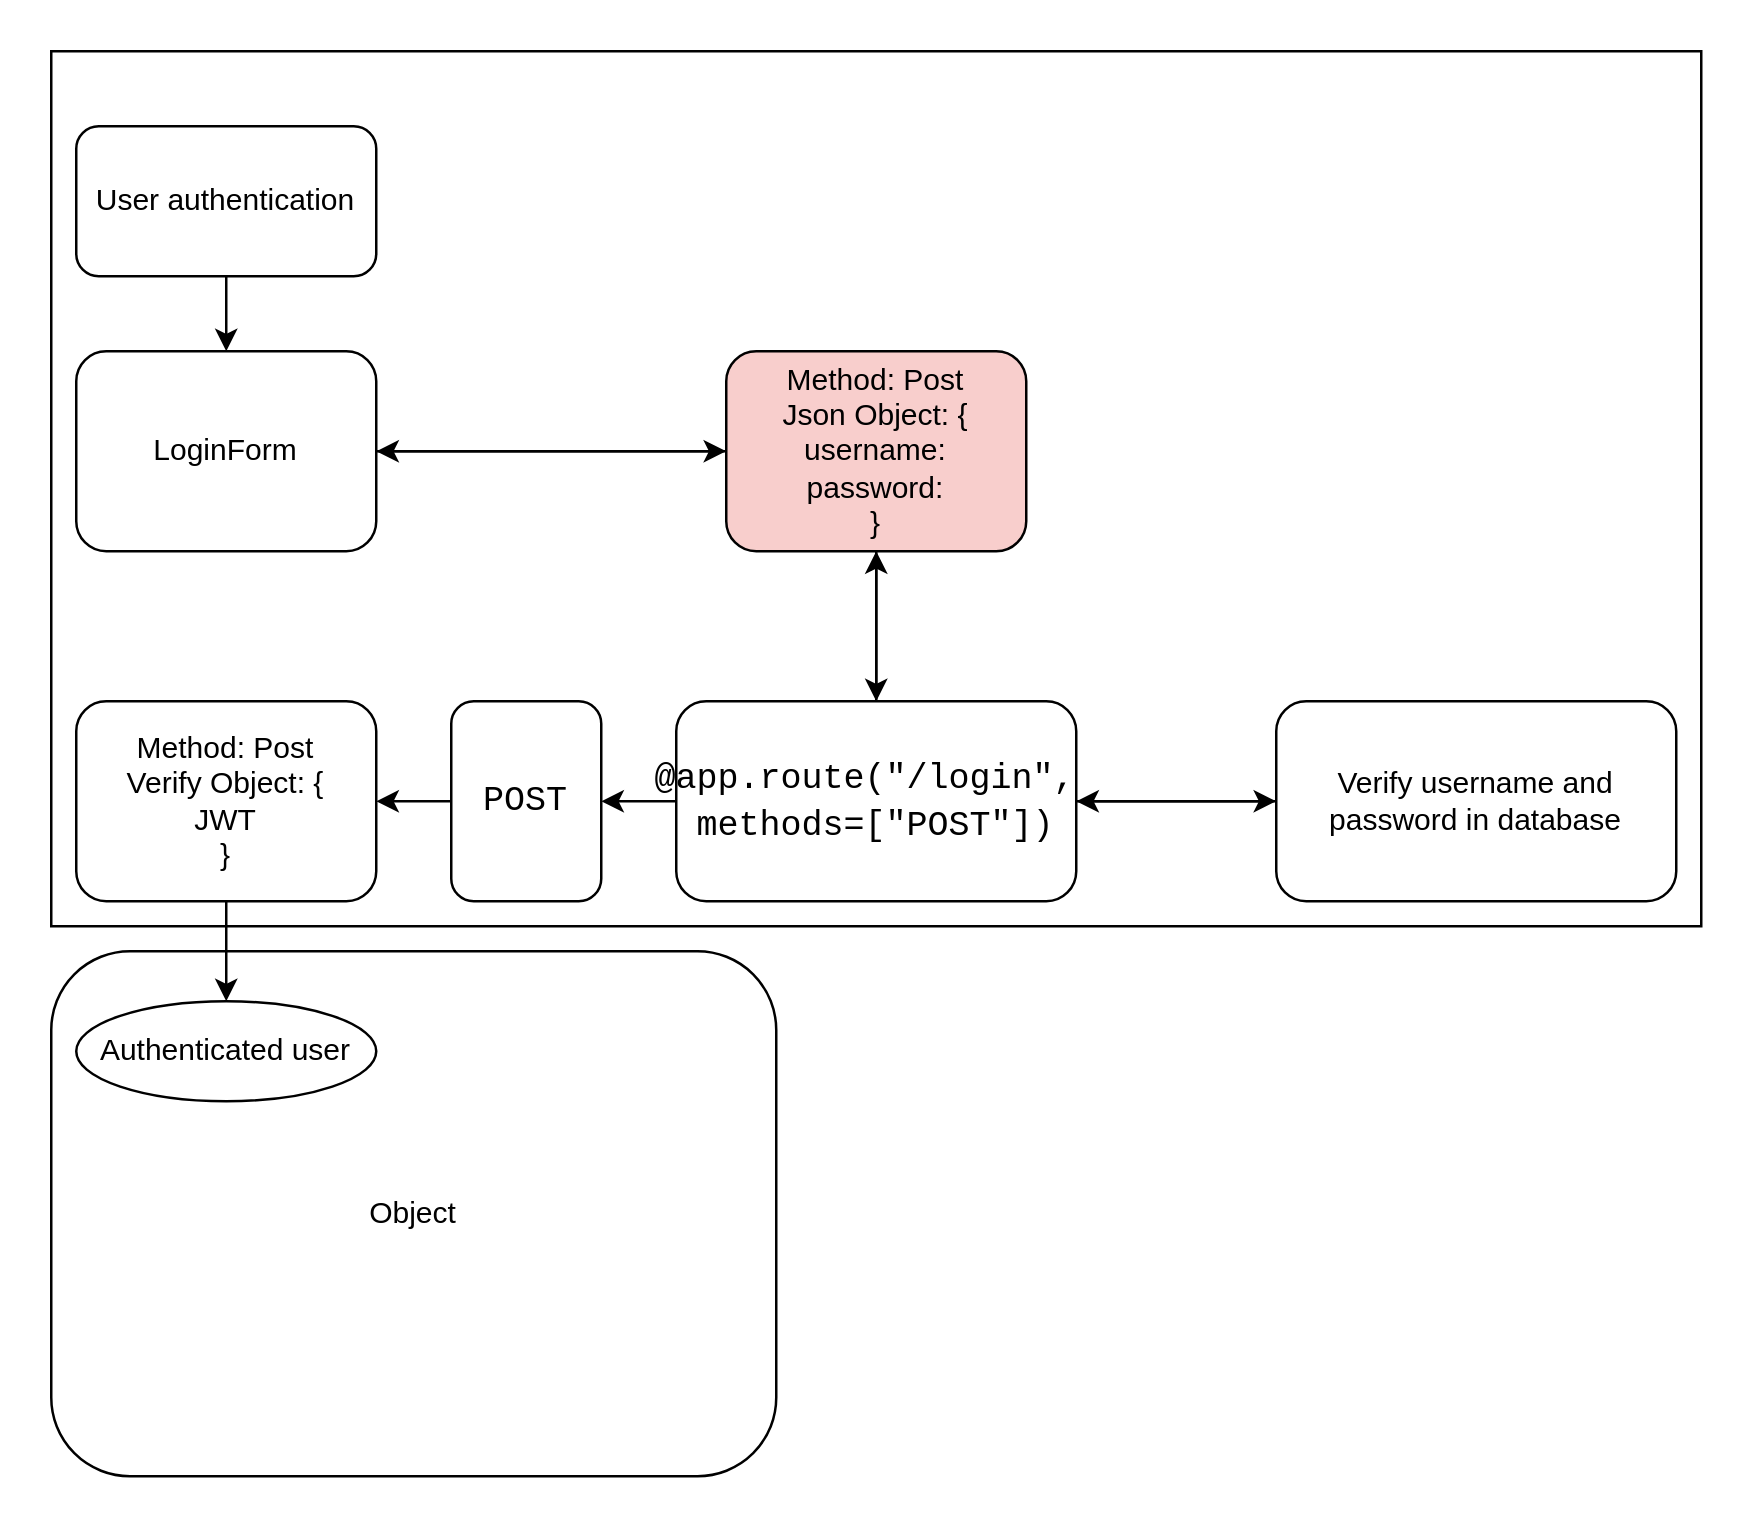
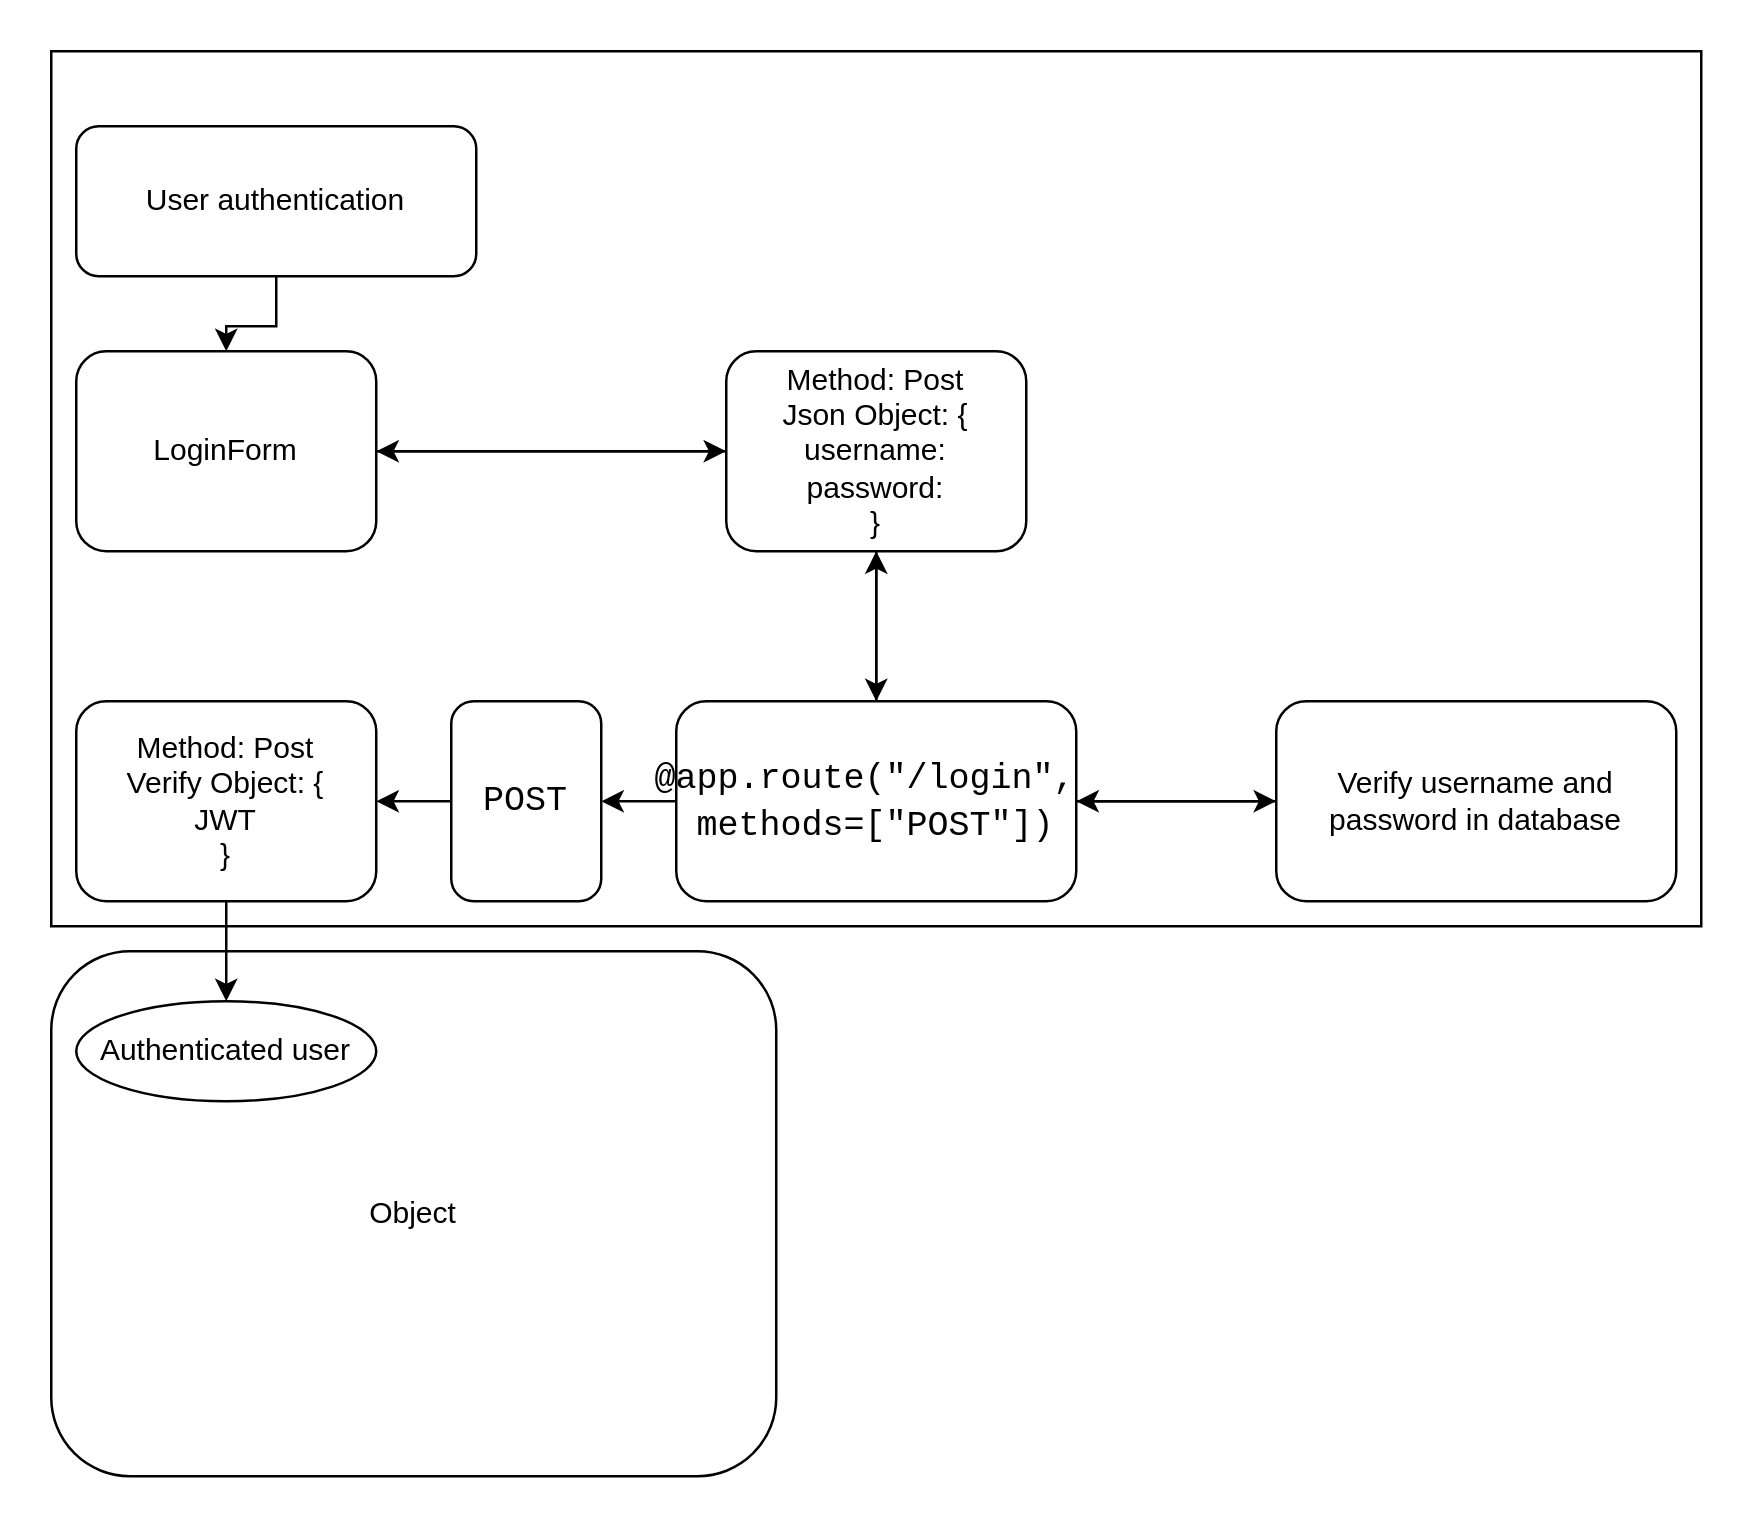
node "User authentication": size 300x150 -> 400x150
node "Method: Post Json Object: { username: password: }": fillcolor #f8cecc -> #ffffff
